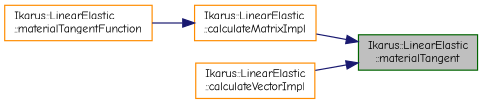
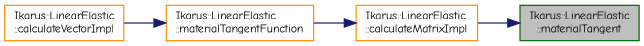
edge "Ikarus::LinearElastic ::calculateVectorImpl" -> "Ikarus::LinearElastic ::materialTangent": now "Ikarus::LinearElastic ::calculateVectorImpl" -> "Ikarus::LinearElastic ::materialTangentFunction"
